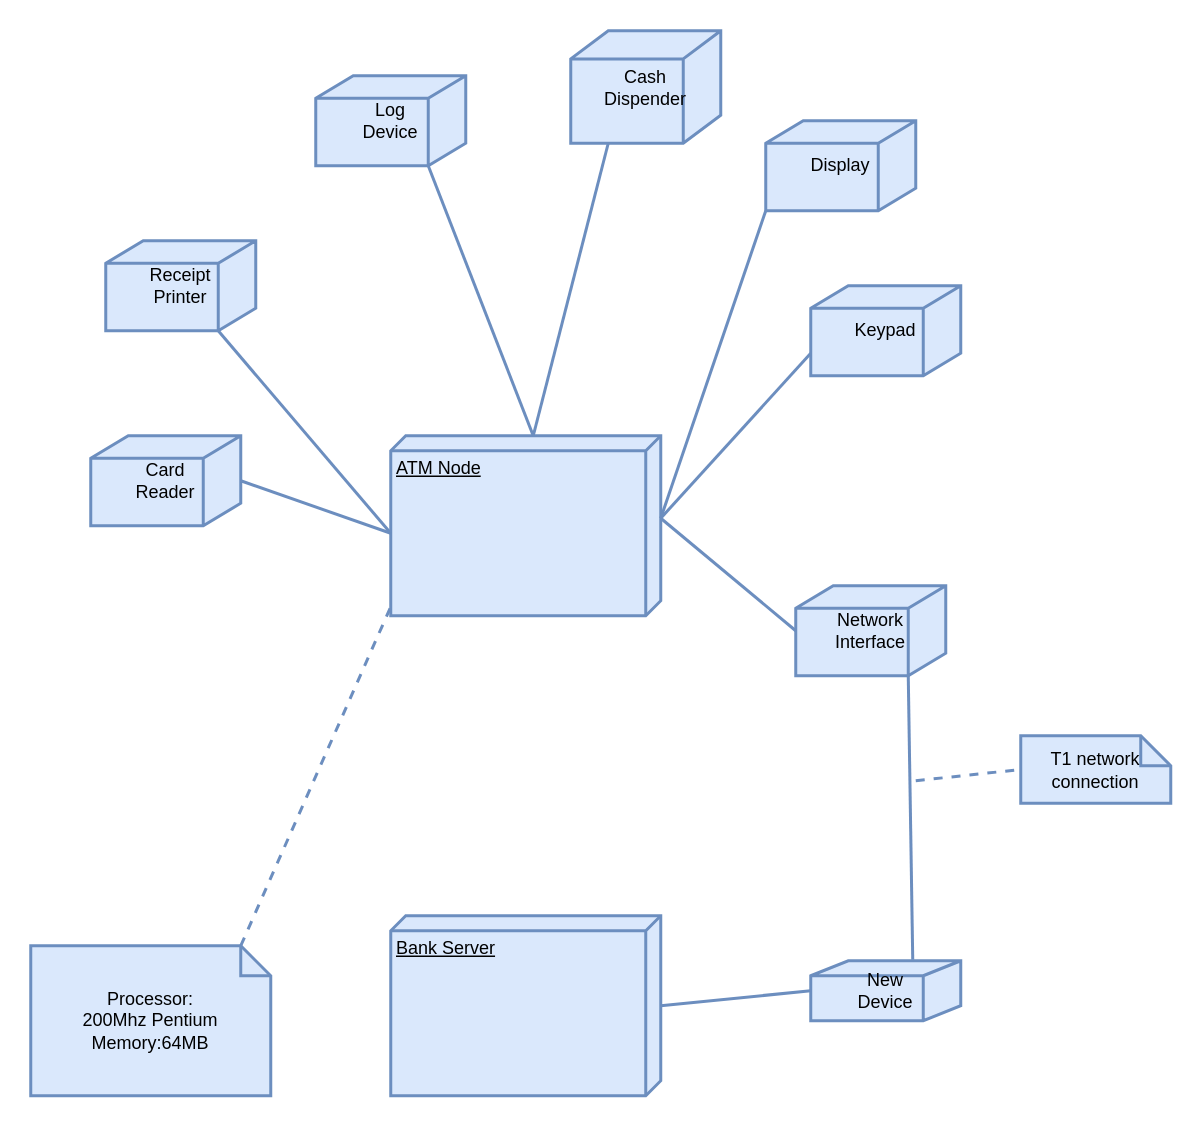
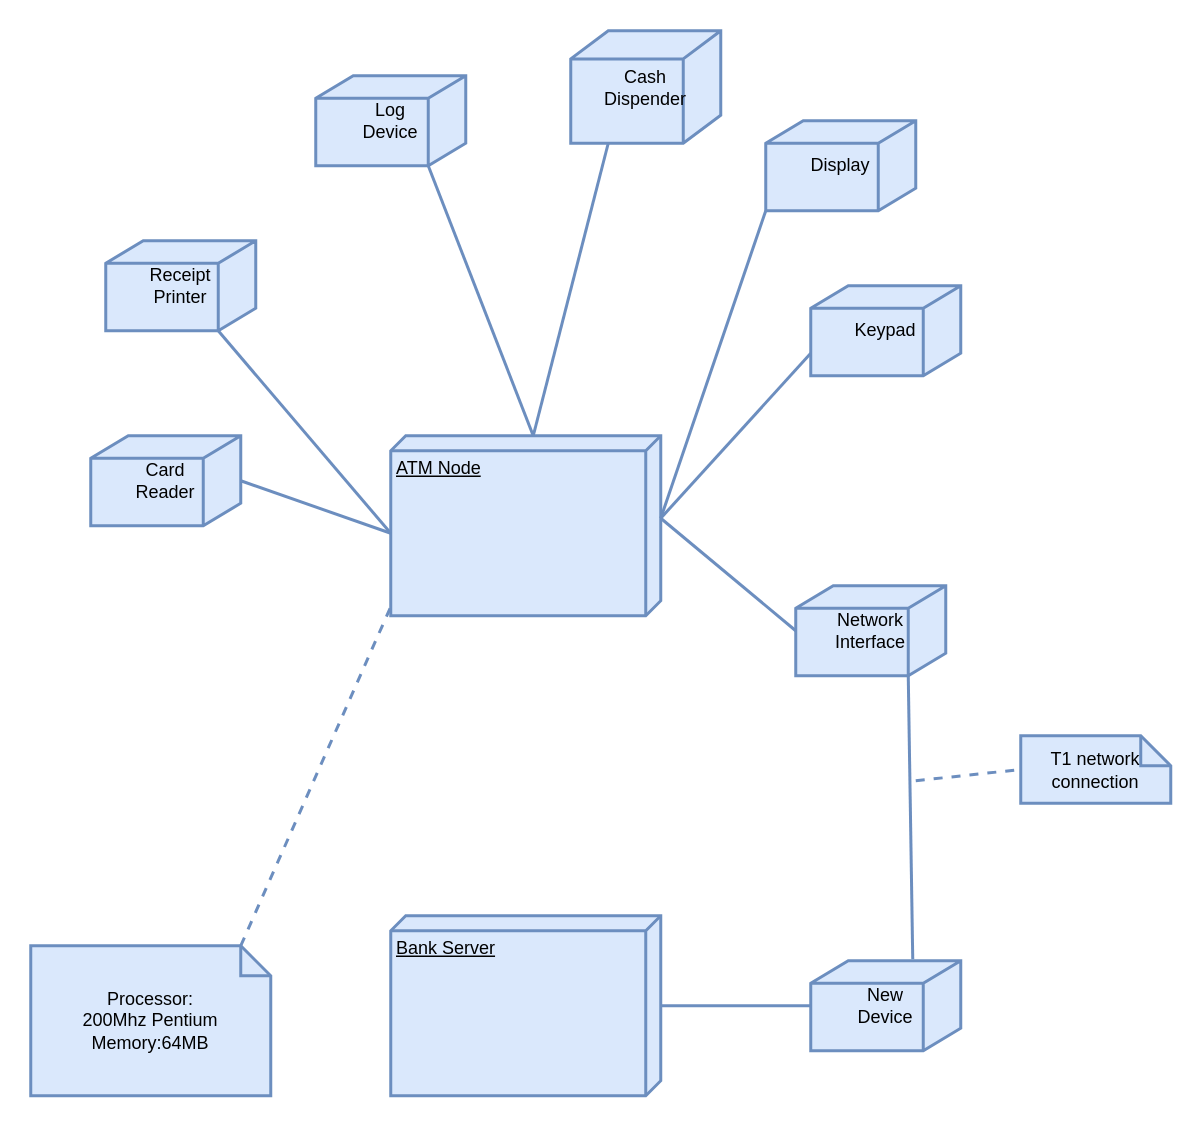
node "New Device": size 150x60 -> 150x90
